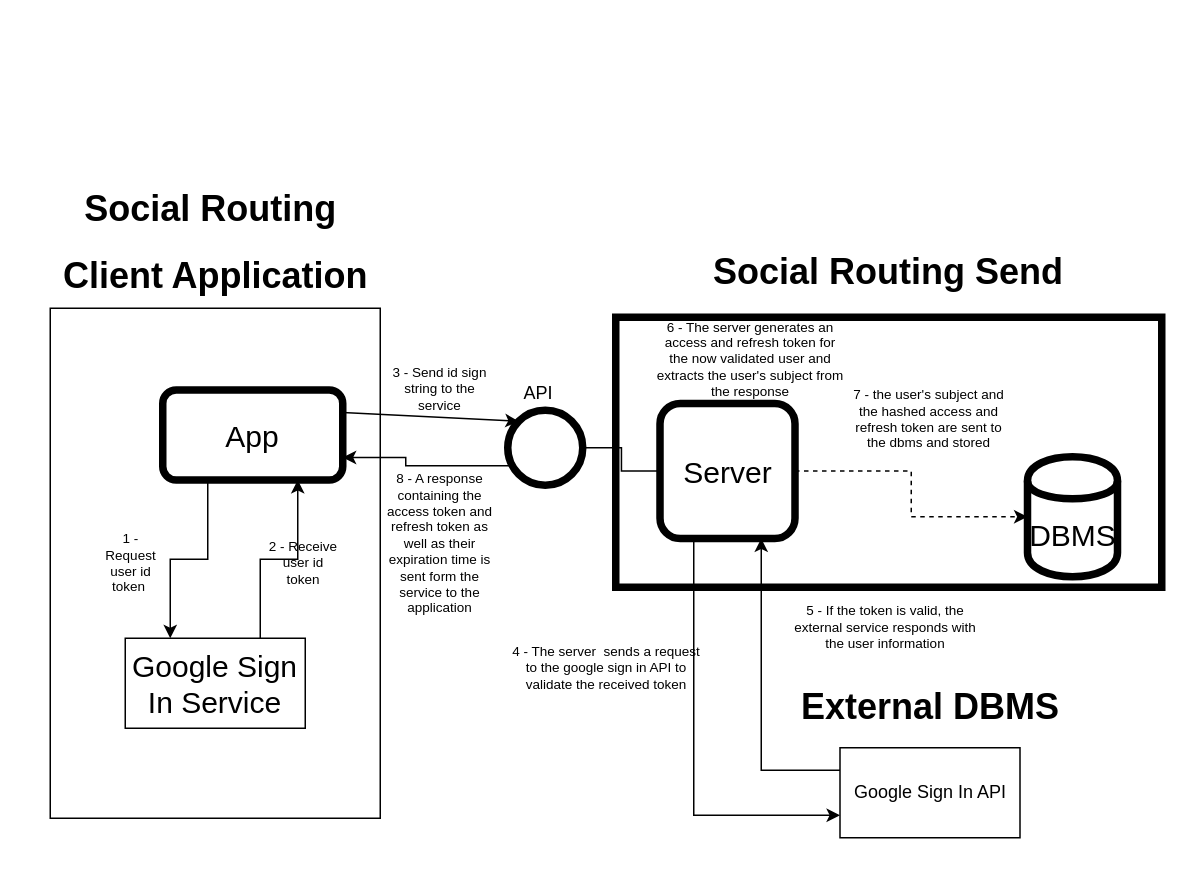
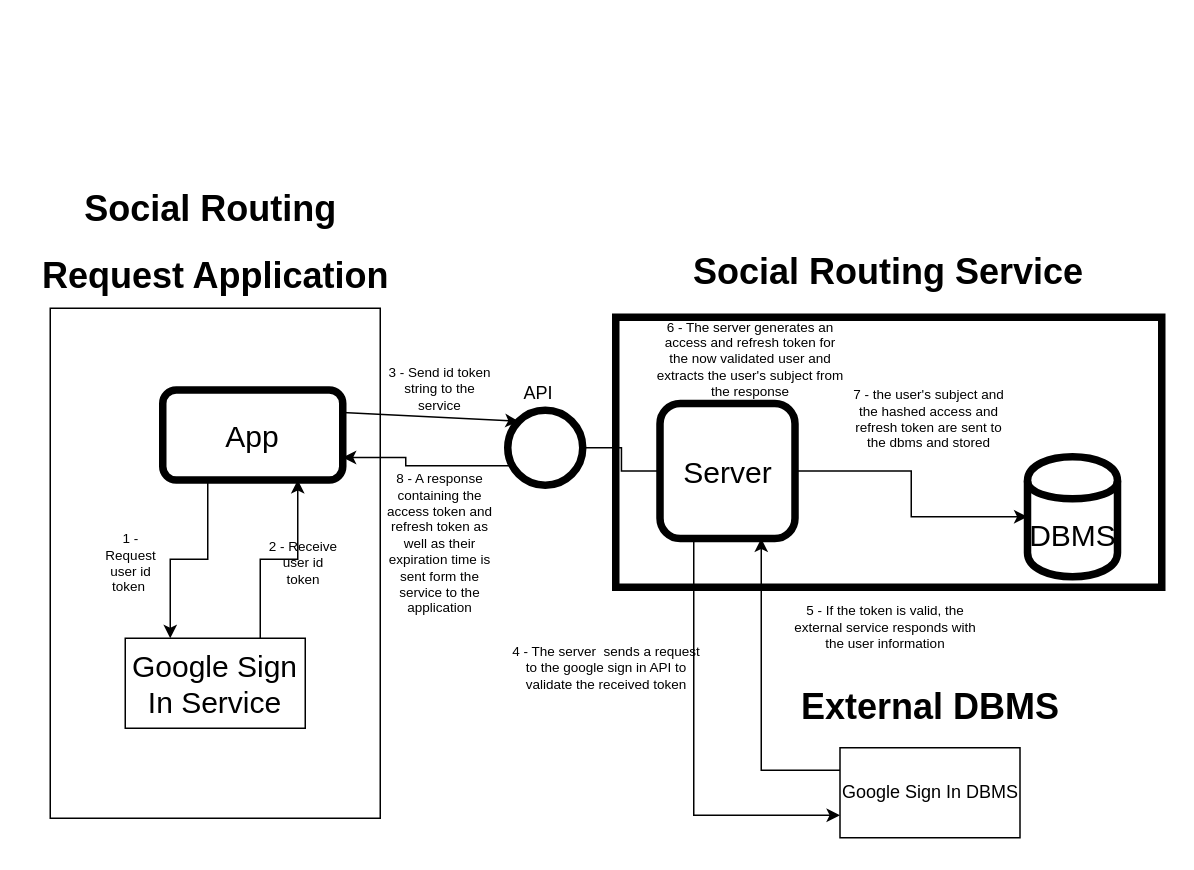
node "Social Routing Client Application": label "Social Routing Client Application" -> "Social Routing Request Application"
node "Social Routing Send": label "Social Routing Send" -> "Social Routing Service"
node "3 - Send id sign string to the service": label "3 - Send id sign string to the service" -> "3 - Send id token string to the service"
edge "Server" -> "DBMS": style dashed -> solid
node "Google Sign In API": label "Google Sign In API" -> "Google Sign In DBMS"
